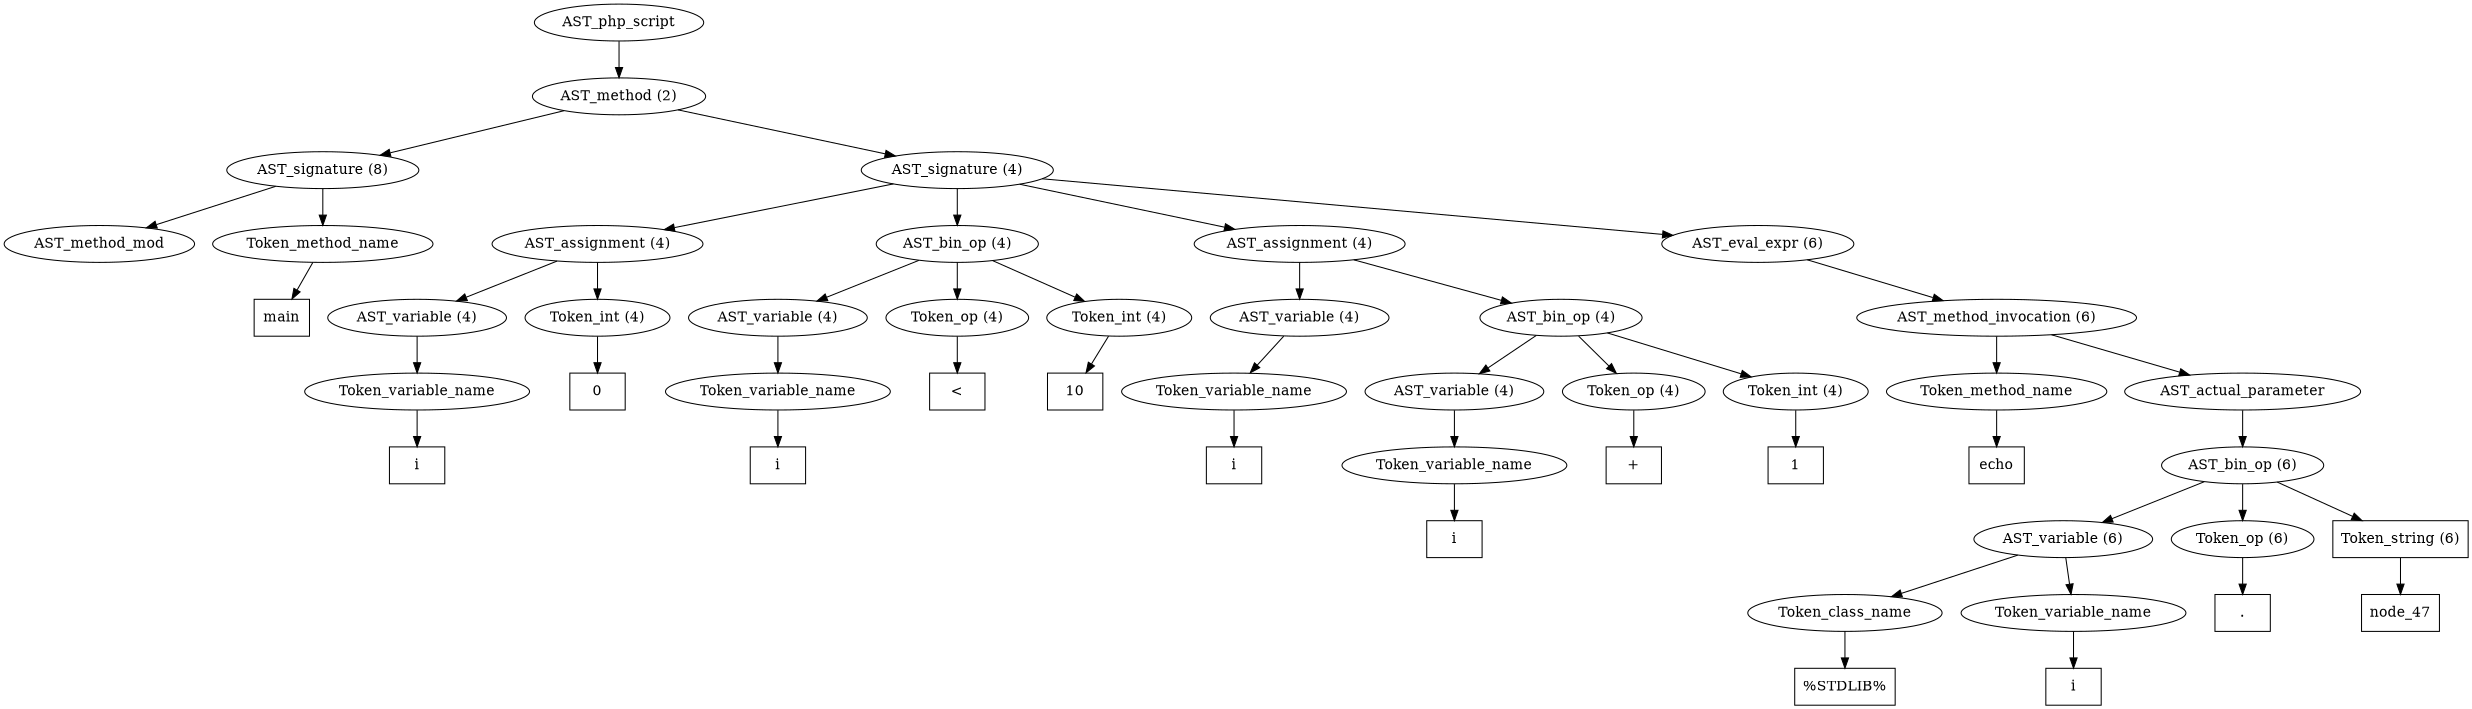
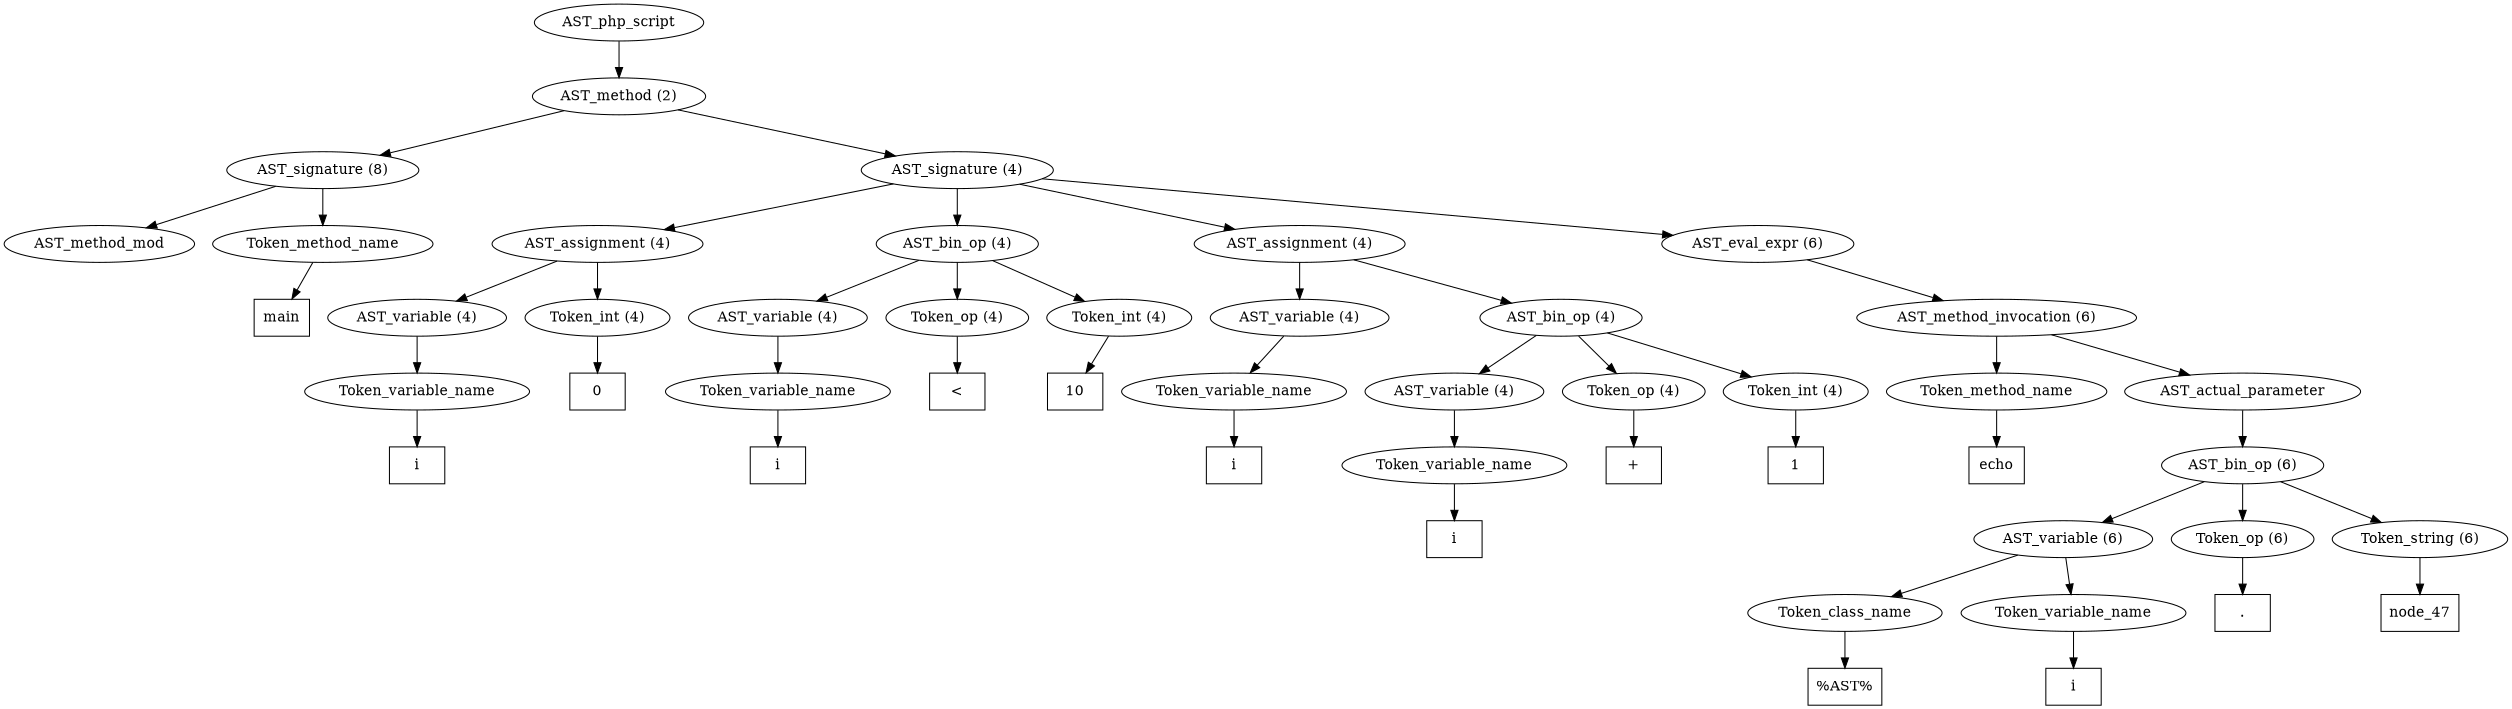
node "Token_string (6)": shape box -> ellipse
node "%STDLIB%": label "%STDLIB%" -> "%AST%"
